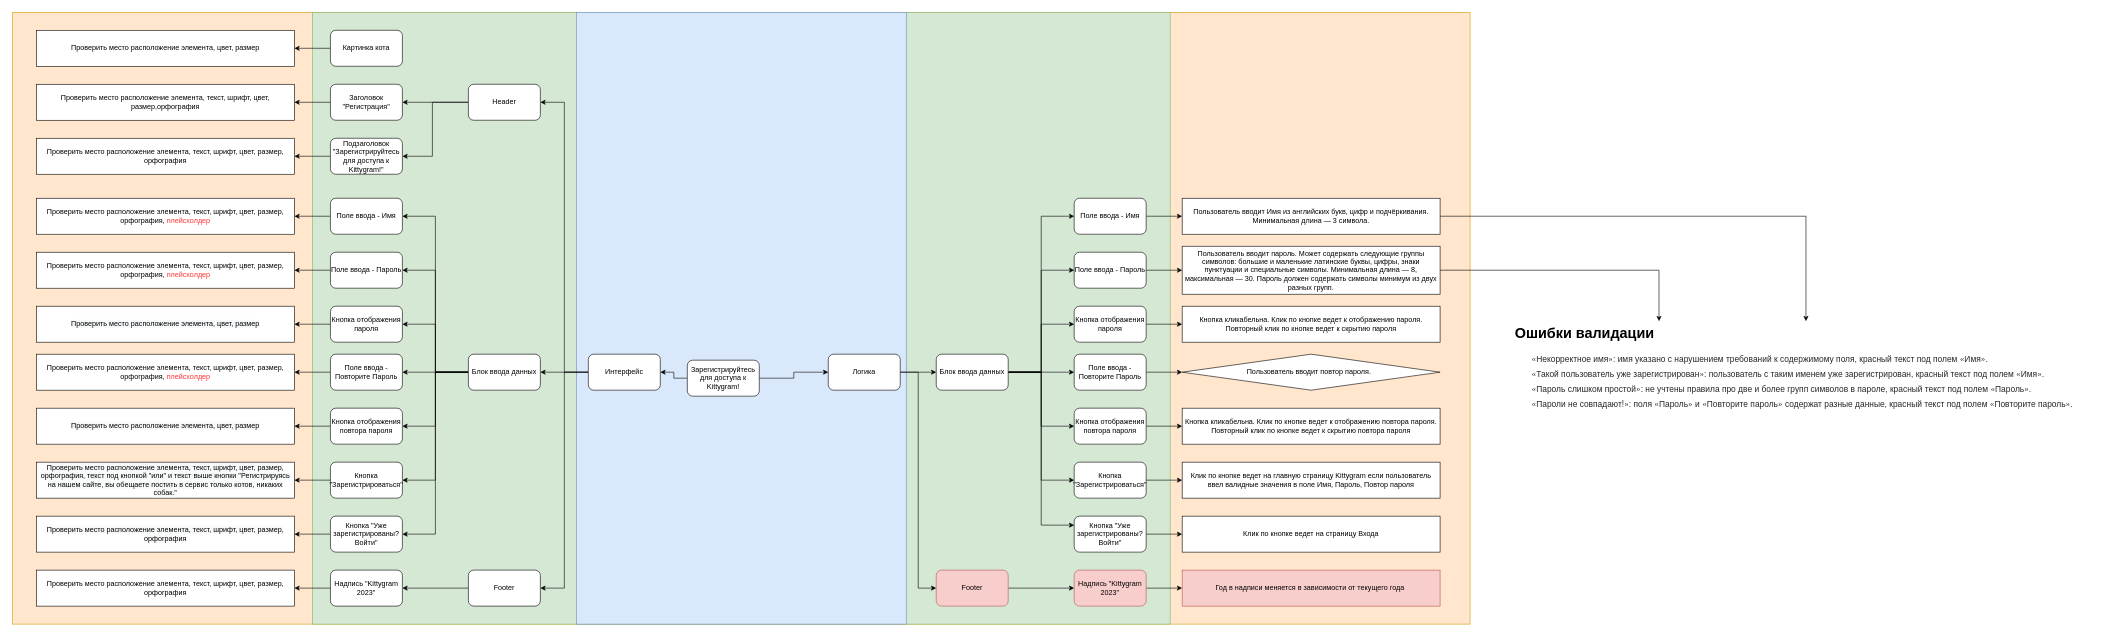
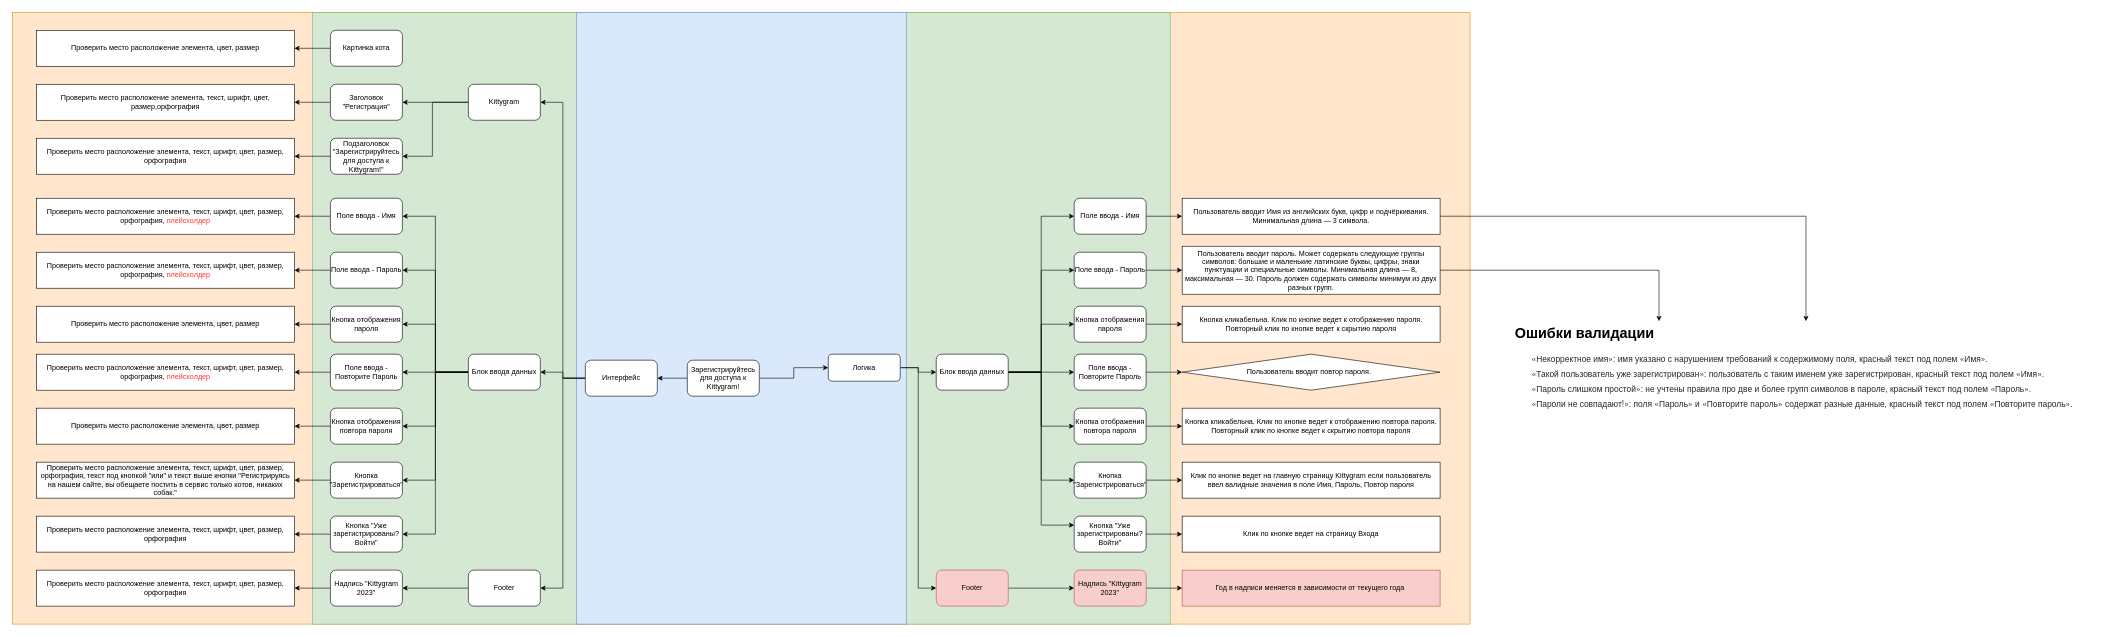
node "Header": label "Header" -> "Kittygram"
node "Интерфейс": moved (624, 372) -> (621, 378)
node "Логика": size 72x36 -> 72x27
